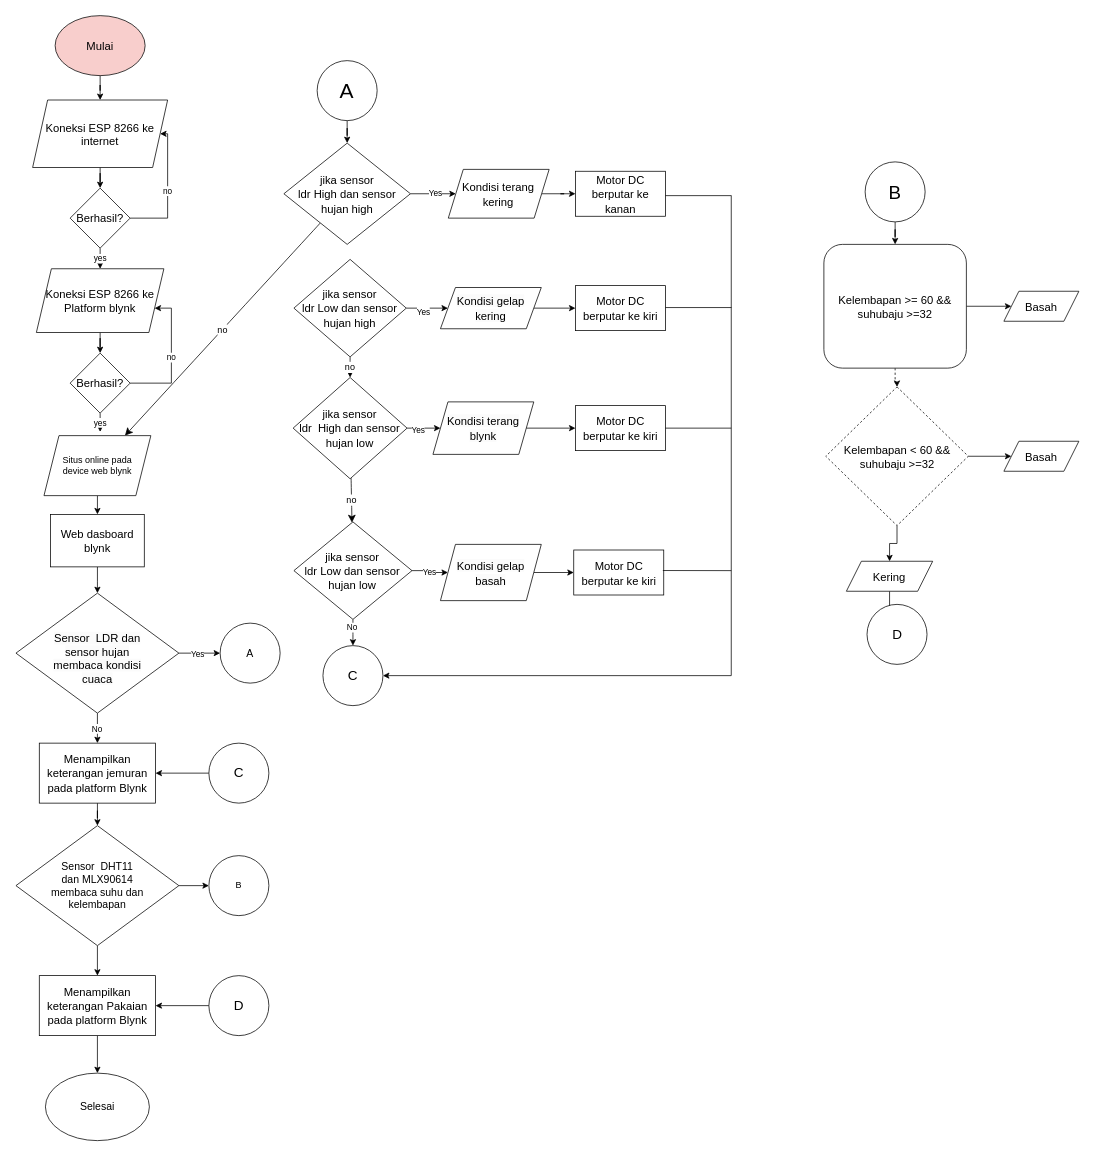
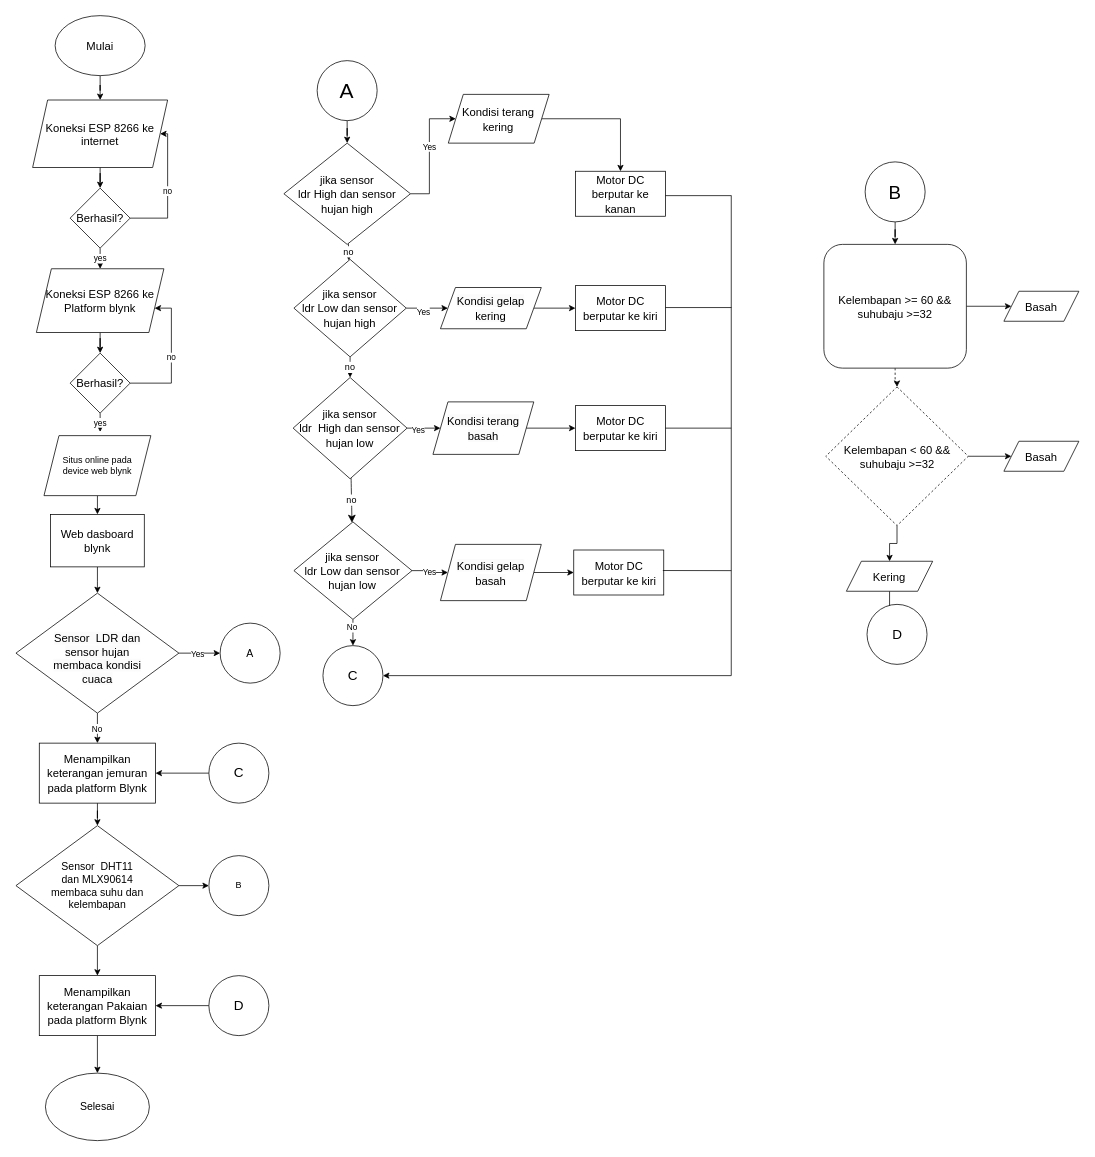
node "Mulai": fillcolor #f8cecc -> #ffffff
node "Kondisi terang kering": moved (499, 194) -> (499, 119)
edge "jika sensor ldr High dan sensor hujan high" -> "Situs online pada device web blynk": now "jika sensor ldr High dan sensor hujan high" -> "jika sensor ldr Low dan sensor hujan high"
node "Kondisi terang blynk": label "Kondisi terang blynk" -> "Kondisi terang basah"
